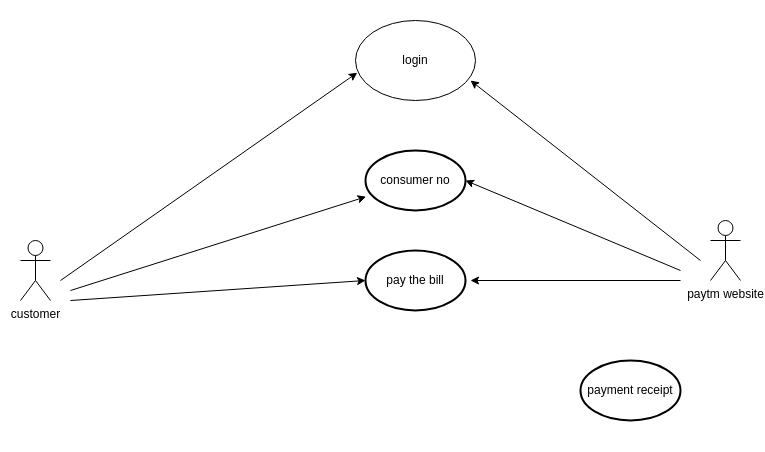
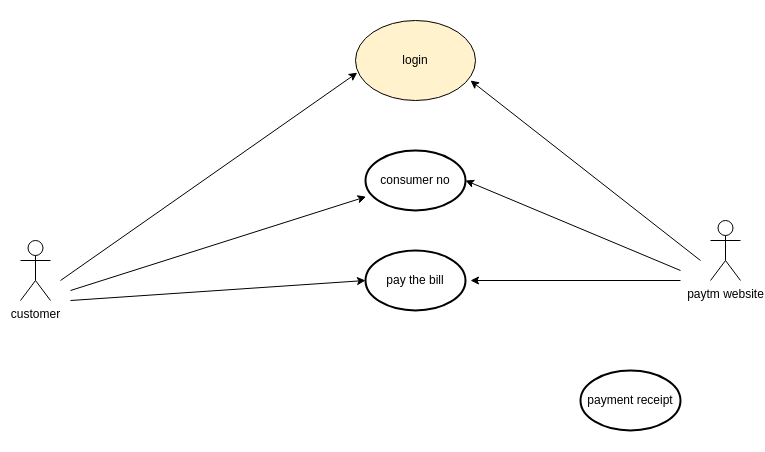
node "login": fillcolor #ffffff -> #fff2cc
node "payment receipt": moved (631, 391) -> (631, 401)
